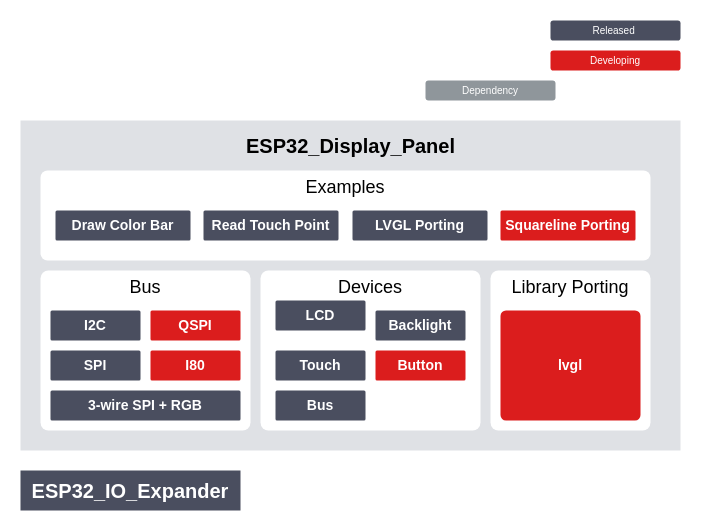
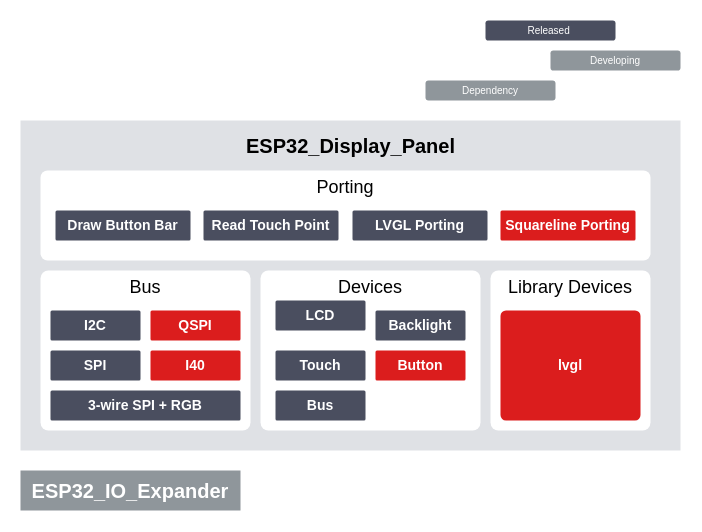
node "Released": moved (616, 31) -> (551, 31)
node "Developing": fillcolor #db1d1d -> #8f969b
node "Examples": label "Examples" -> "Porting"
node "Draw Color Bar": label "Draw Color Bar" -> "Draw Button Bar"
node "Library Porting": label "Library Porting" -> "Library Devices"
node "I80": label "I80" -> "I40"
node "ESP32_IO_Expander": fillcolor #4a4e5f -> #8f969b
